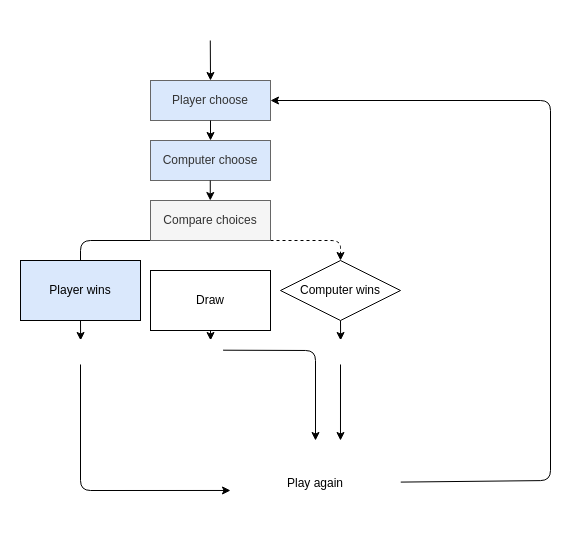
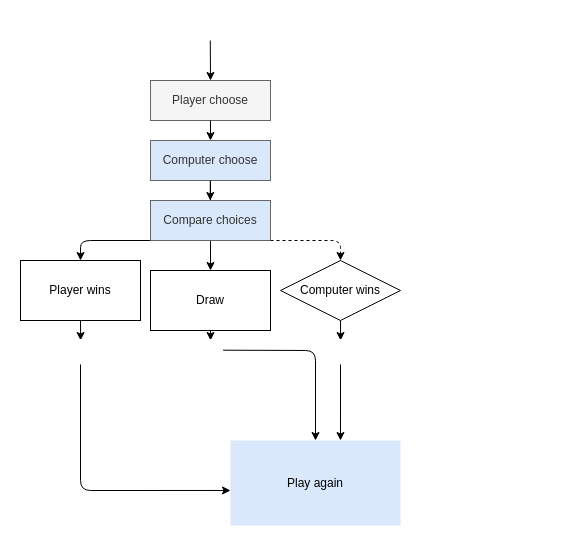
node "Player choose": fillcolor #dae8fc -> #f5f5f5
node "Compare choices": fillcolor #f5f5f5 -> #dae8fc
edge "Play again" -> "Player choose": removed
edge "Computer choose" -> "Draw": added
edge "Compare choices" -- "Player wins": arrowhead none -> classic
node "Player wins": fillcolor #dae8fc -> #ffffff
node "Play again": fillcolor #ffffff -> #dae8fc
